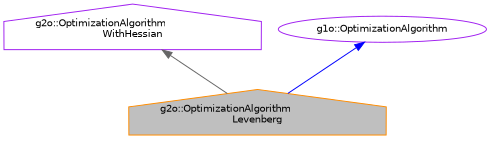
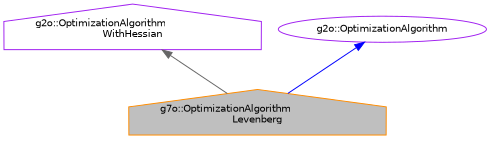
node "g1o::OptimizationAlgorithm": label "g1o::OptimizationAlgorithm" -> "g2o::OptimizationAlgorithm"
node "g2o::OptimizationAlgorithm Levenberg": label "g2o::OptimizationAlgorithm Levenberg" -> "g7o::OptimizationAlgorithm Levenberg"
